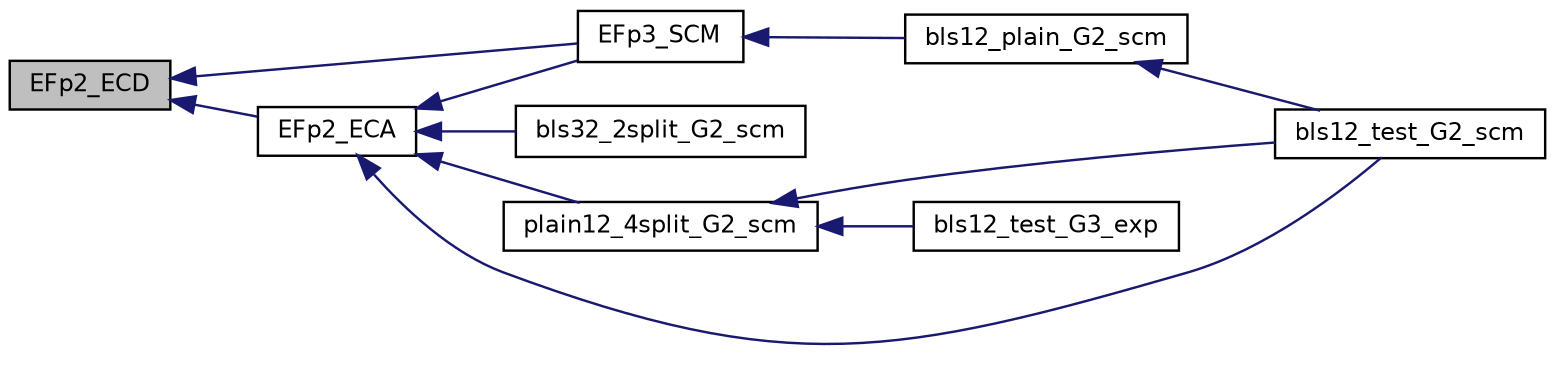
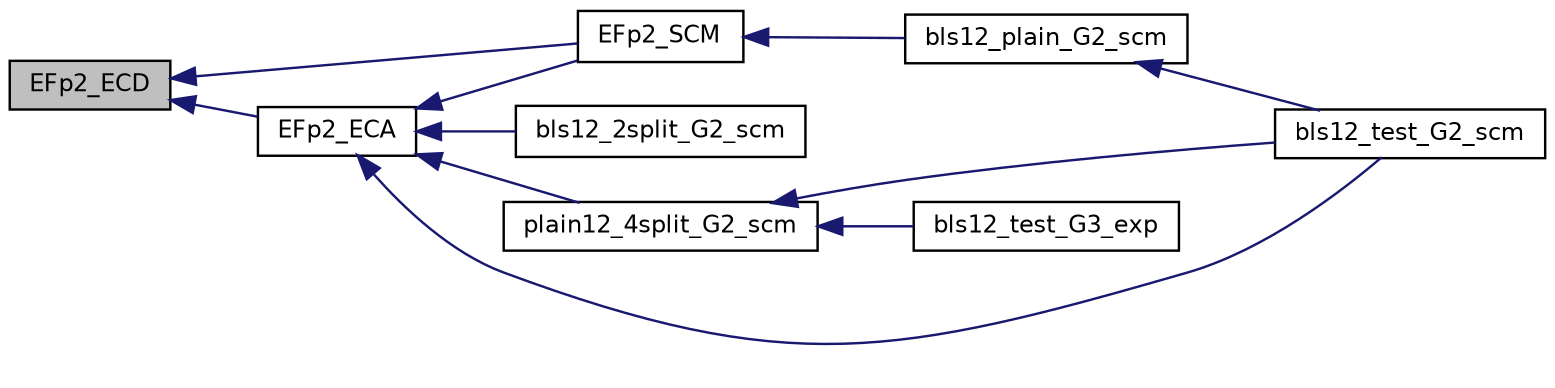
node "EFp3_SCM": label "EFp3_SCM" -> "EFp2_SCM"
node "bls32_2split_G2_scm": label "bls32_2split_G2_scm" -> "bls12_2split_G2_scm"
